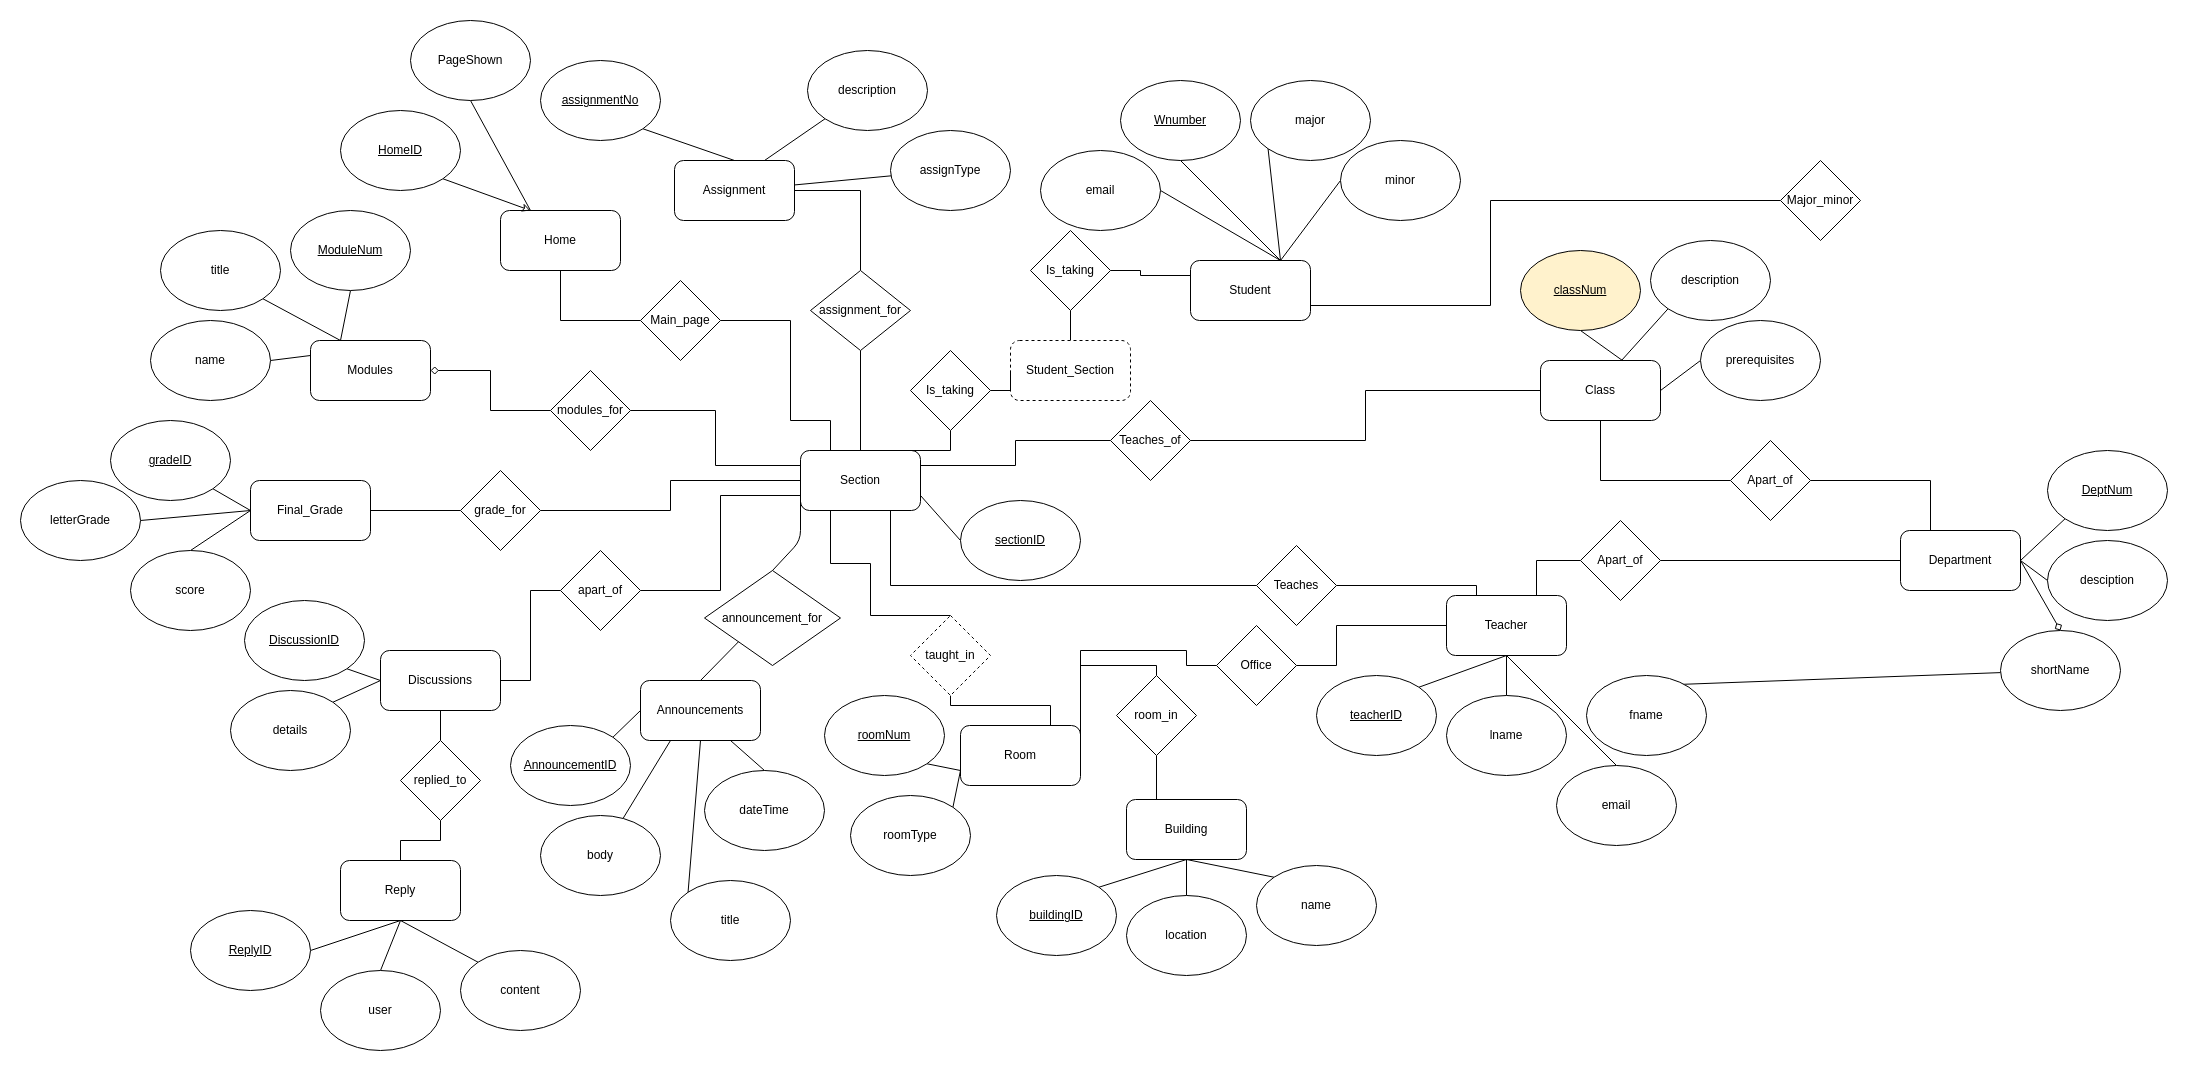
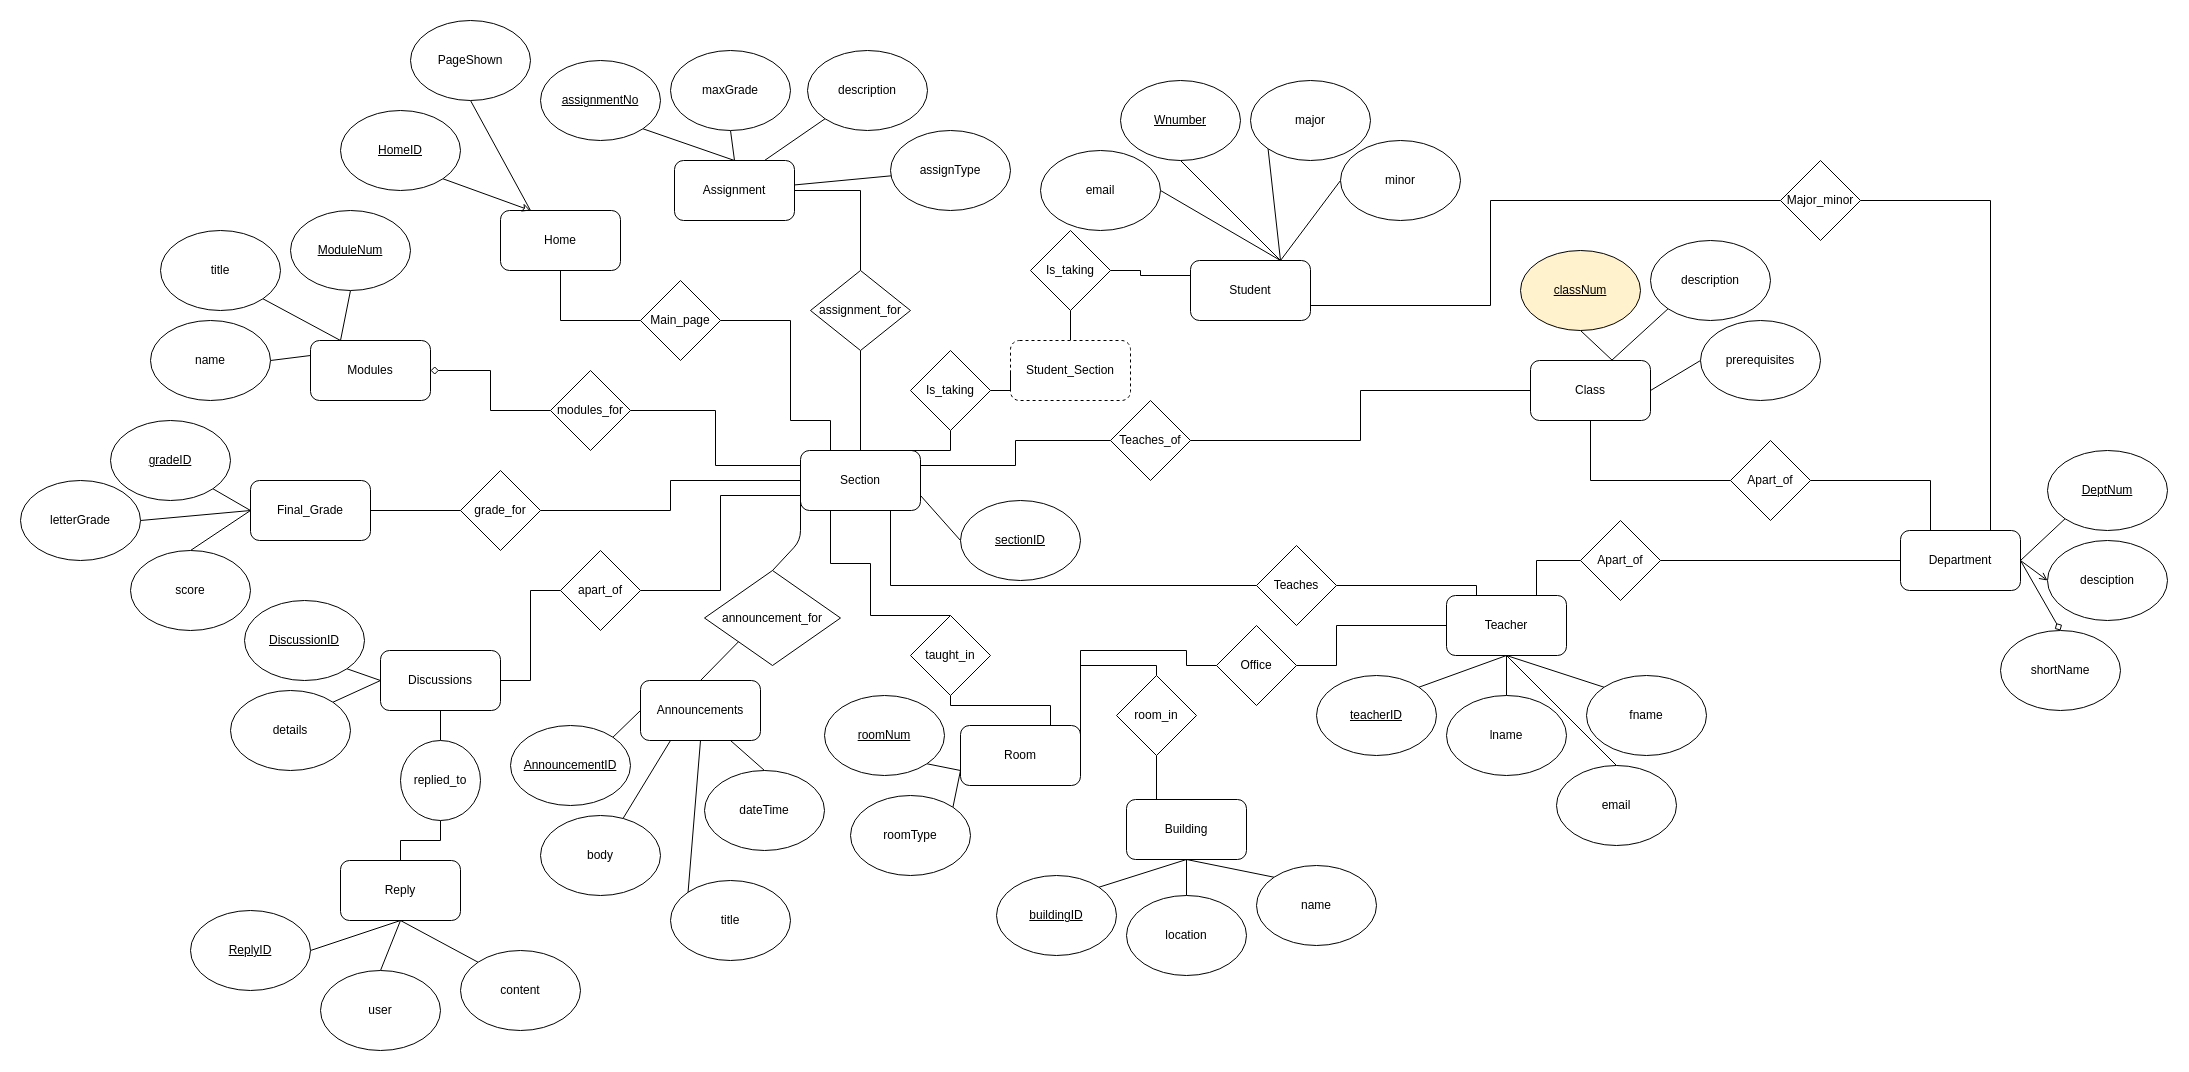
node "maxGrade": added
edge "maxGrade" -- "Assignment": added
edge "Major_minor" -- "Department": added
node "Class": moved (1601, 391) -> (1591, 391)
edge "Department" -- "desciption": arrowhead none -> open
node "taught_in": style dashed -> solid
edge "shortName" -- "fname": now "Teacher" -- "fname"
node "replied_to": shape diamond -> ellipse
